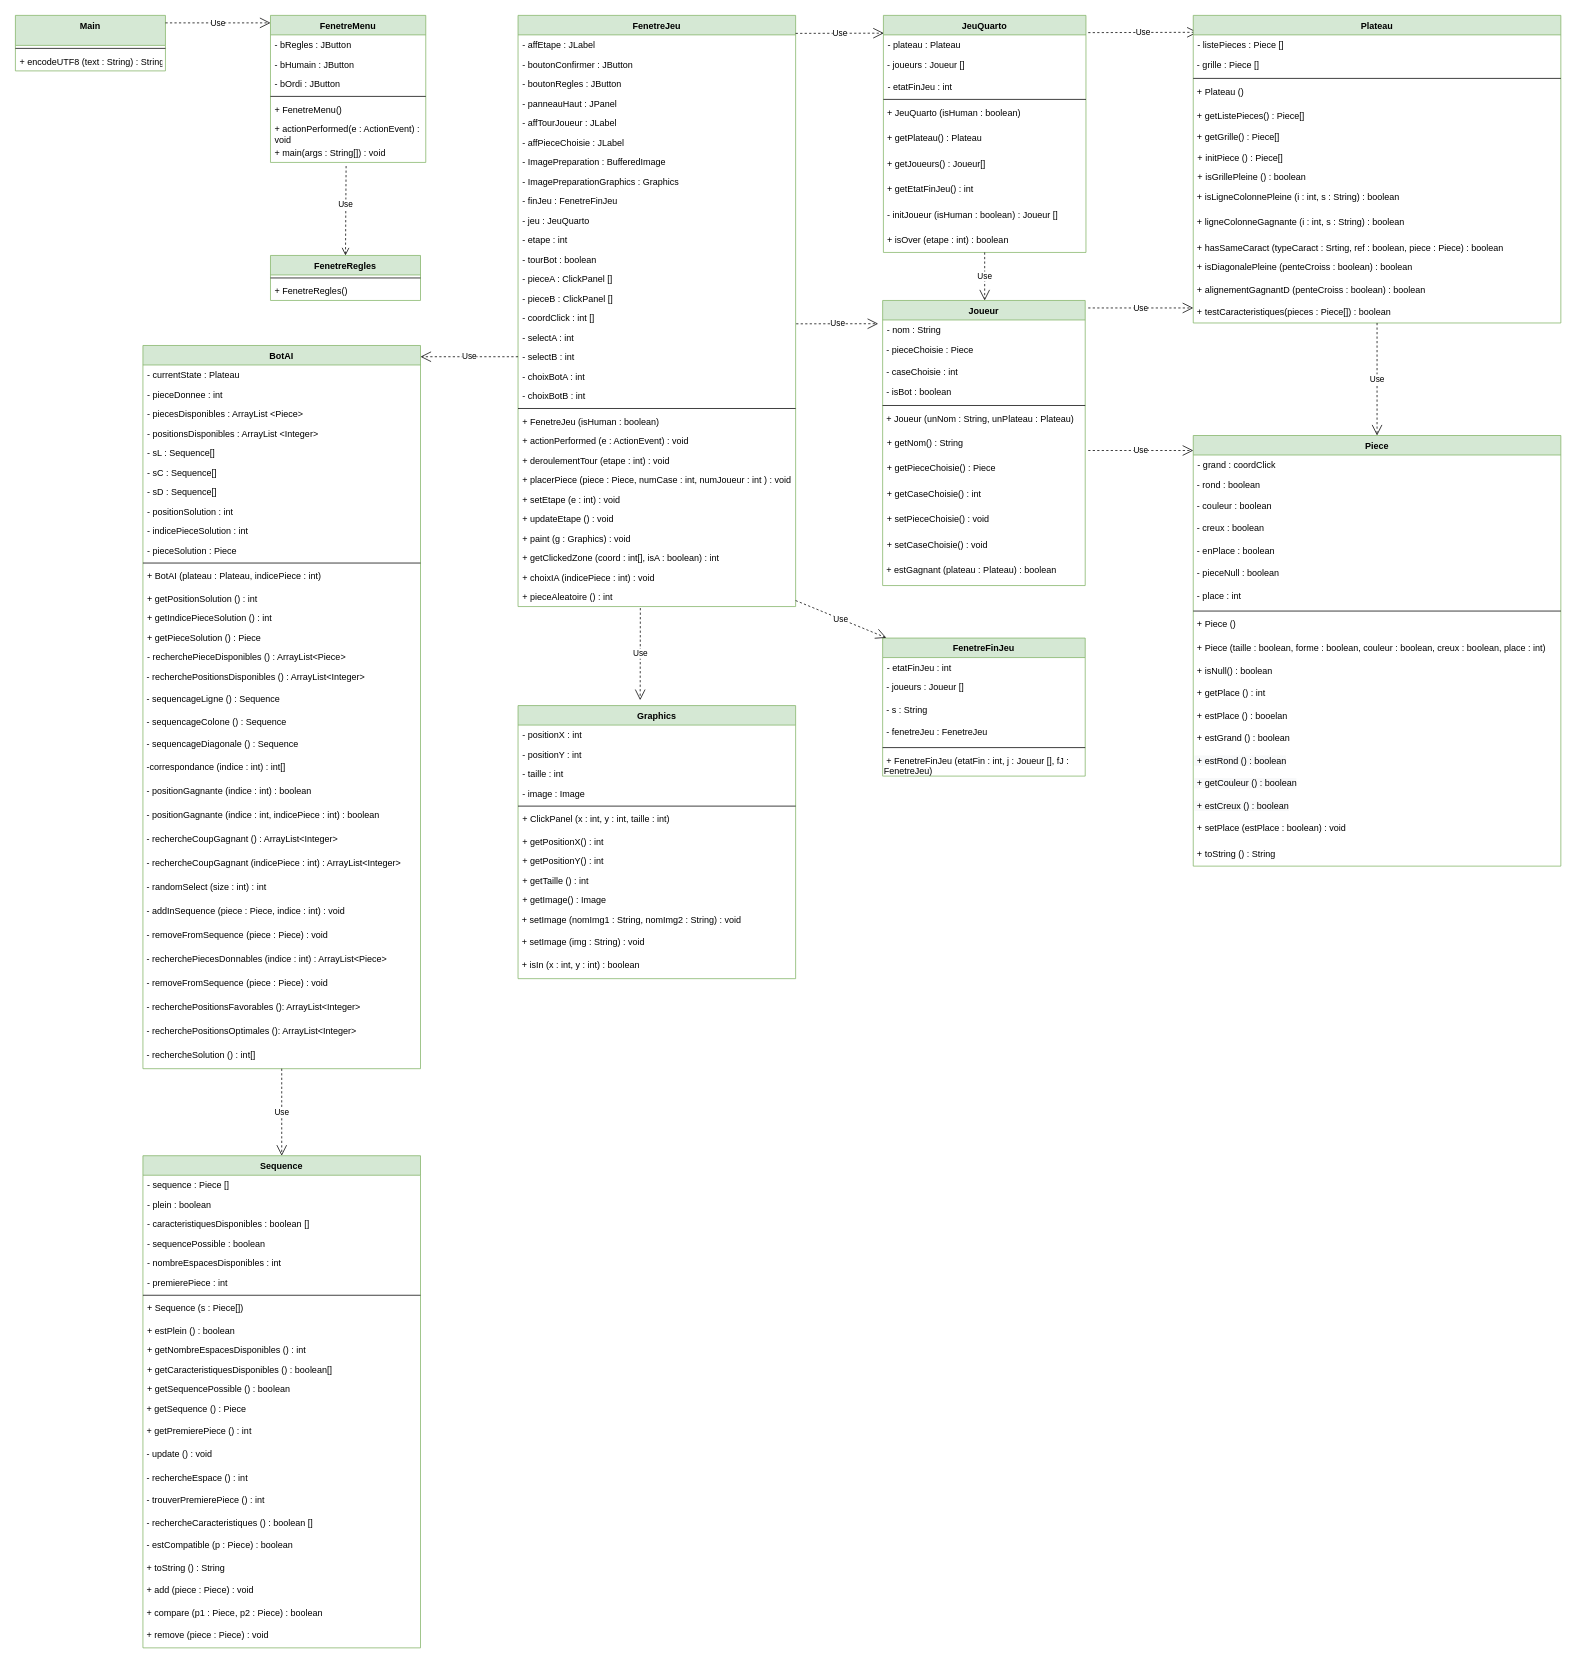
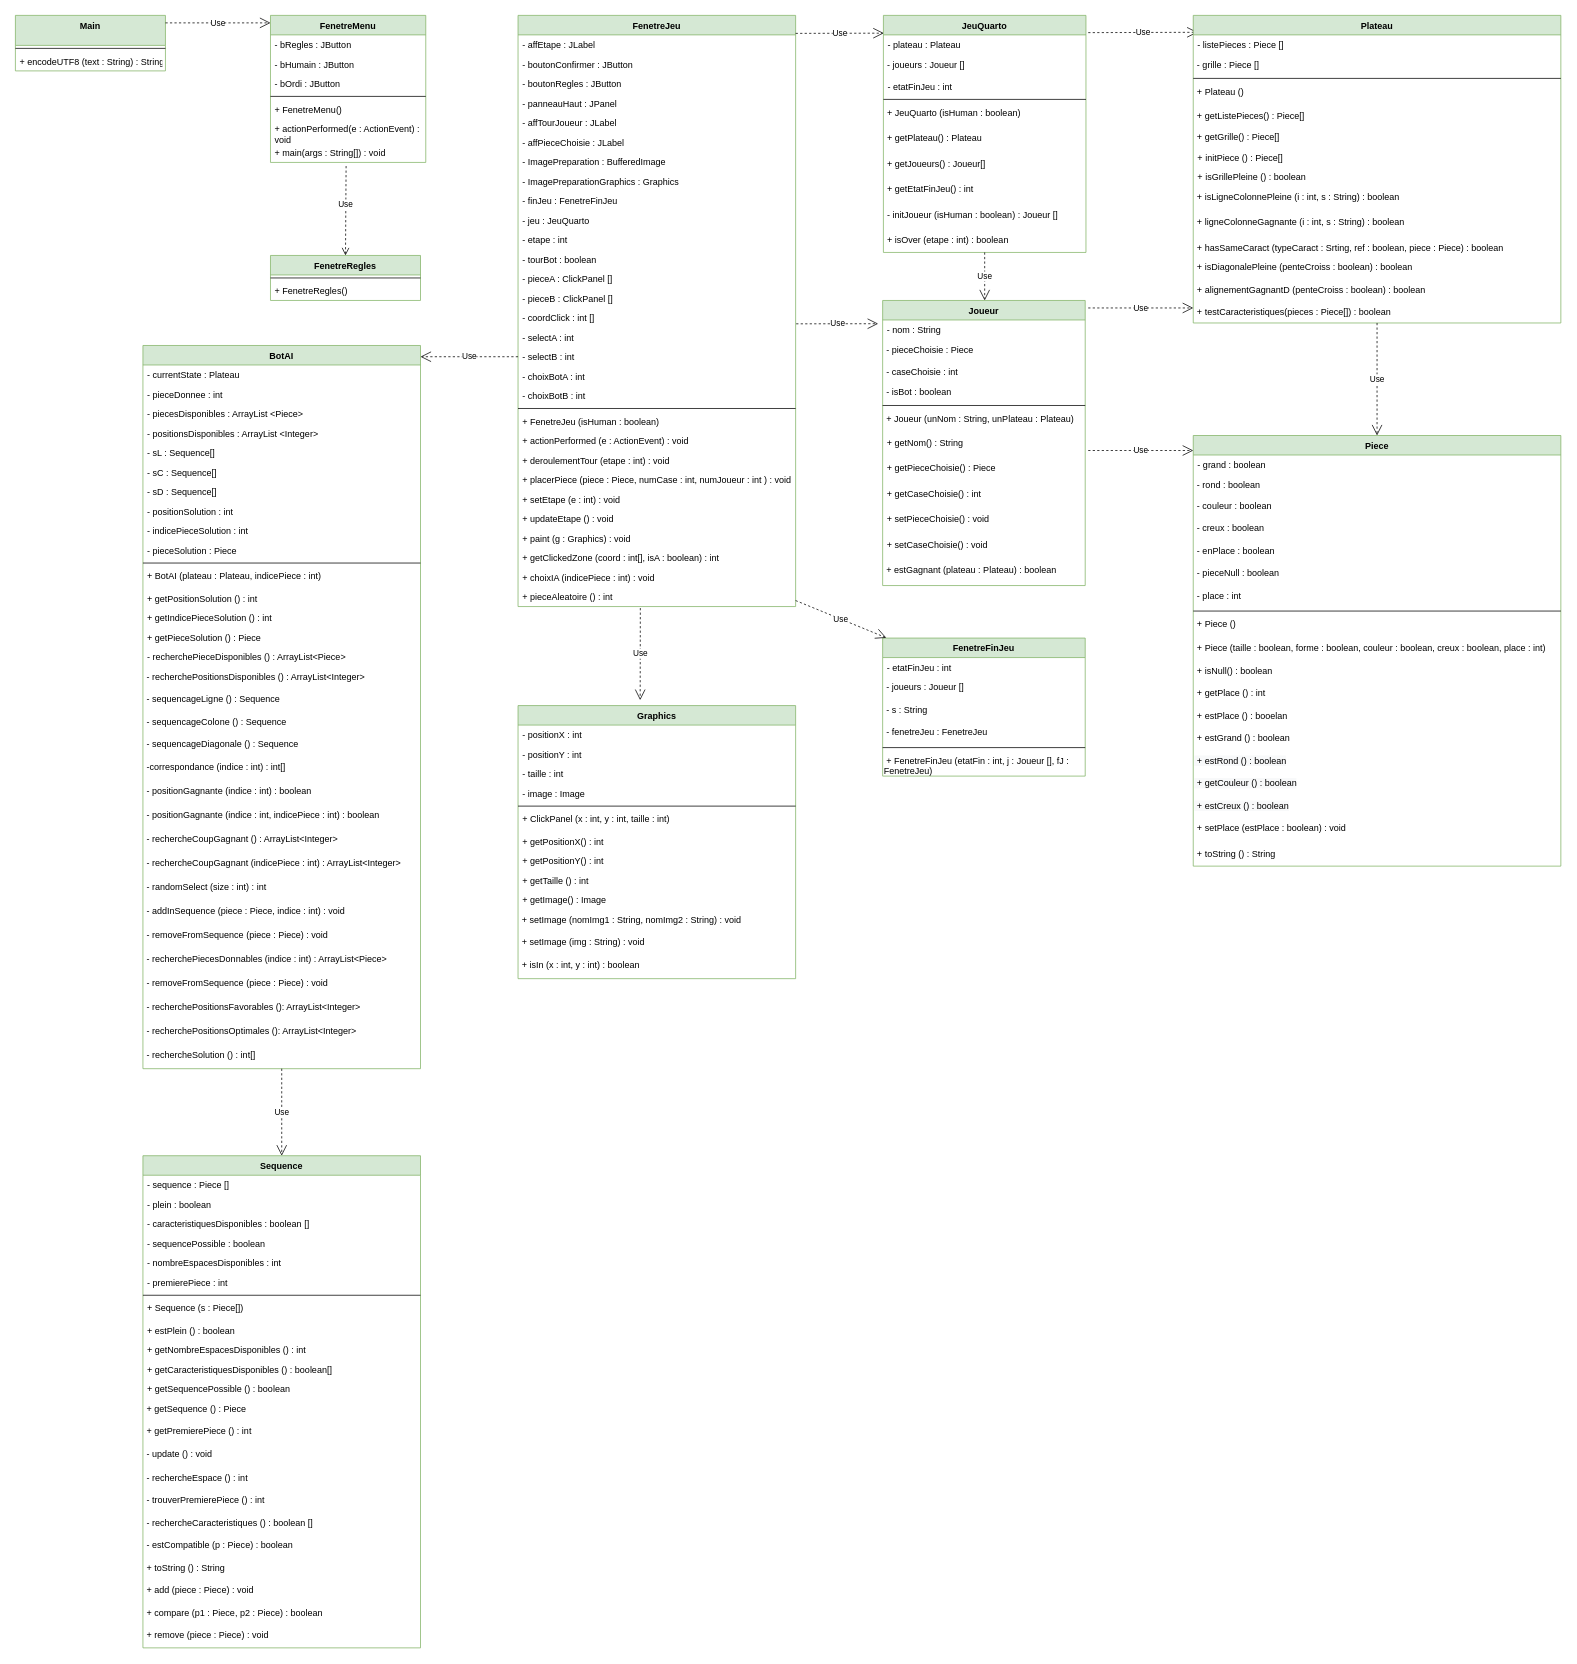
node "- grand : coordClick": label "- grand : coordClick" -> "- grand : boolean"
